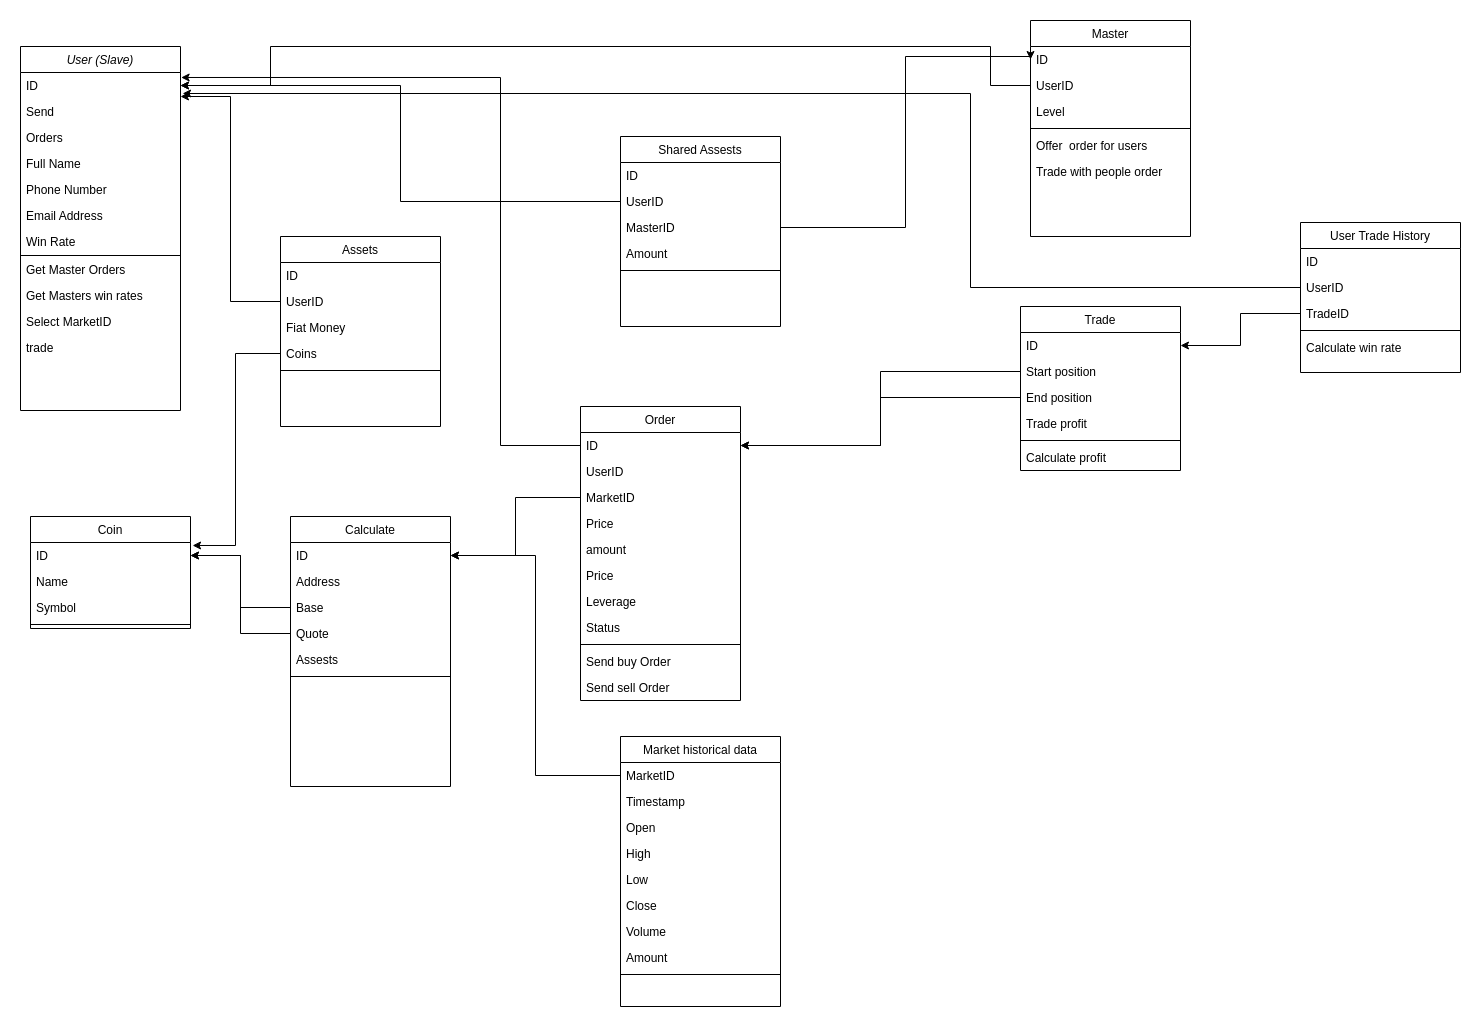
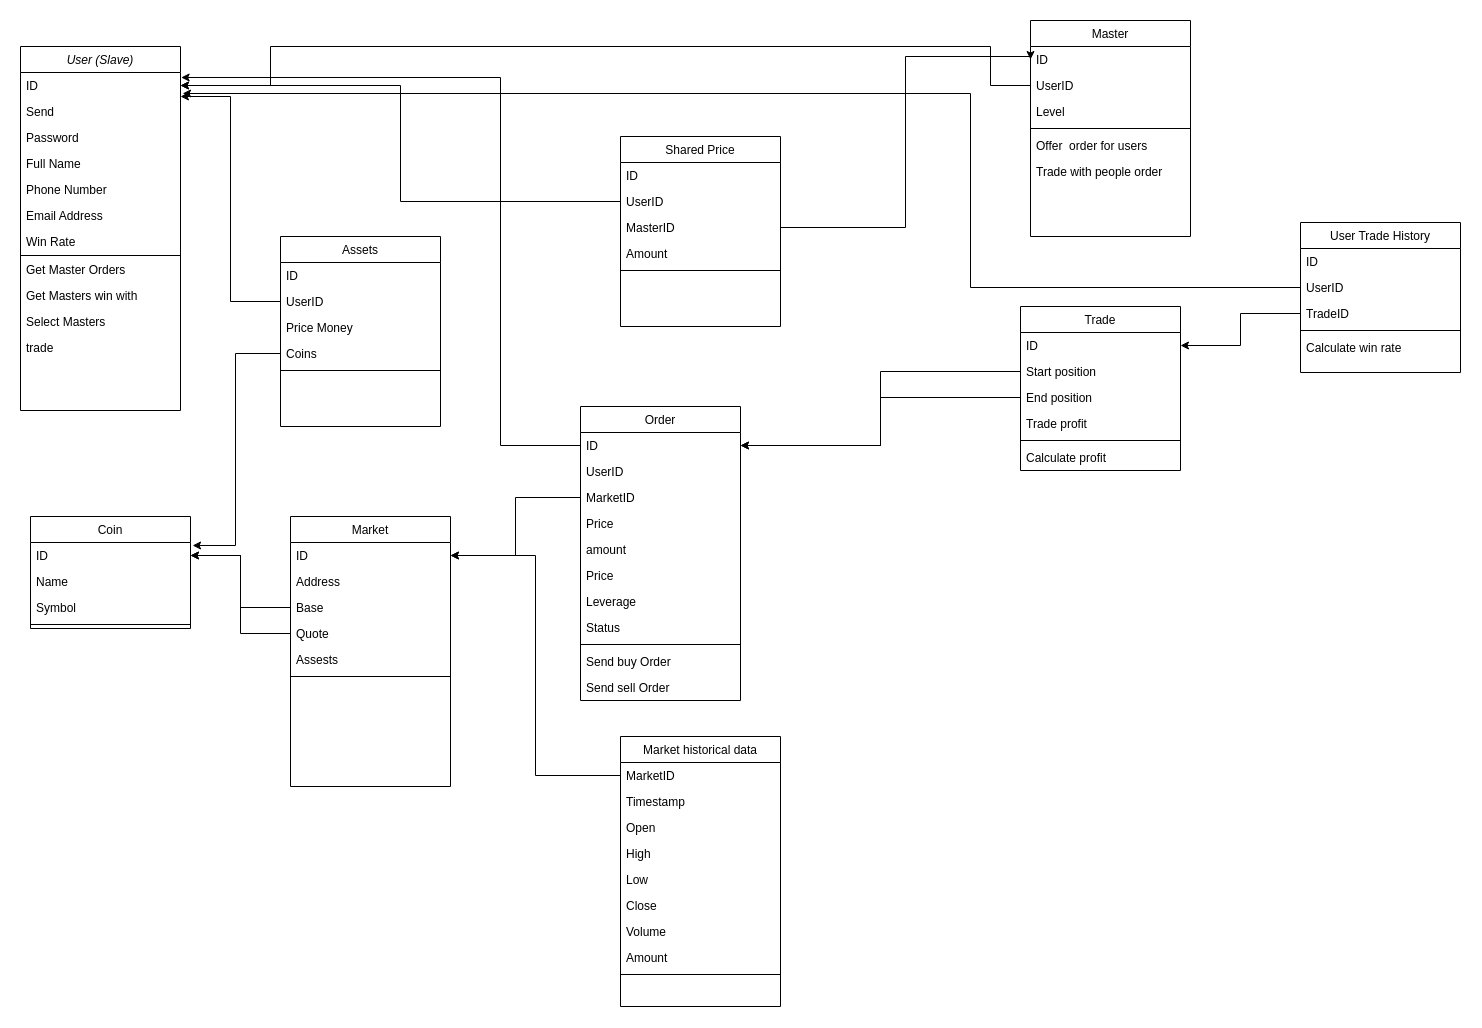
node "Orders": label "Orders" -> "Password"
node "Shared Assests": label "Shared Assests" -> "Shared Price"
node "Get Masters win rates": label "Get Masters win rates" -> "Get Masters win with"
node "Select MarketID": label "Select MarketID" -> "Select Masters"
node "Fiat Money": label "Fiat Money" -> "Price Money"
node "Calculate": label "Calculate" -> "Market"
